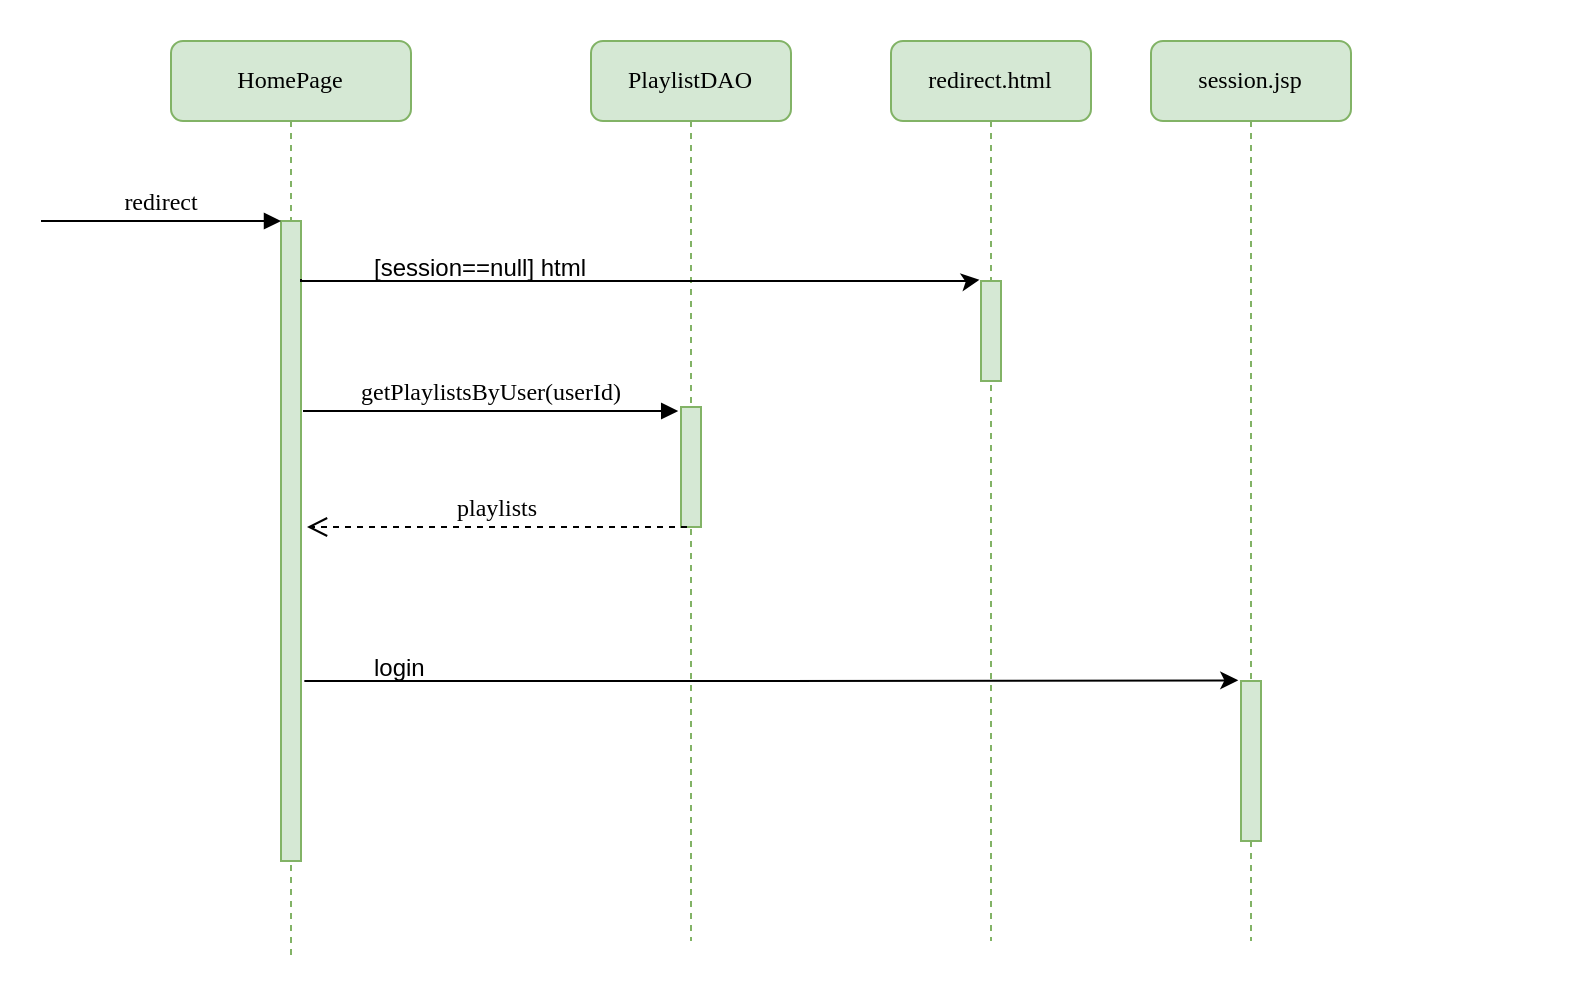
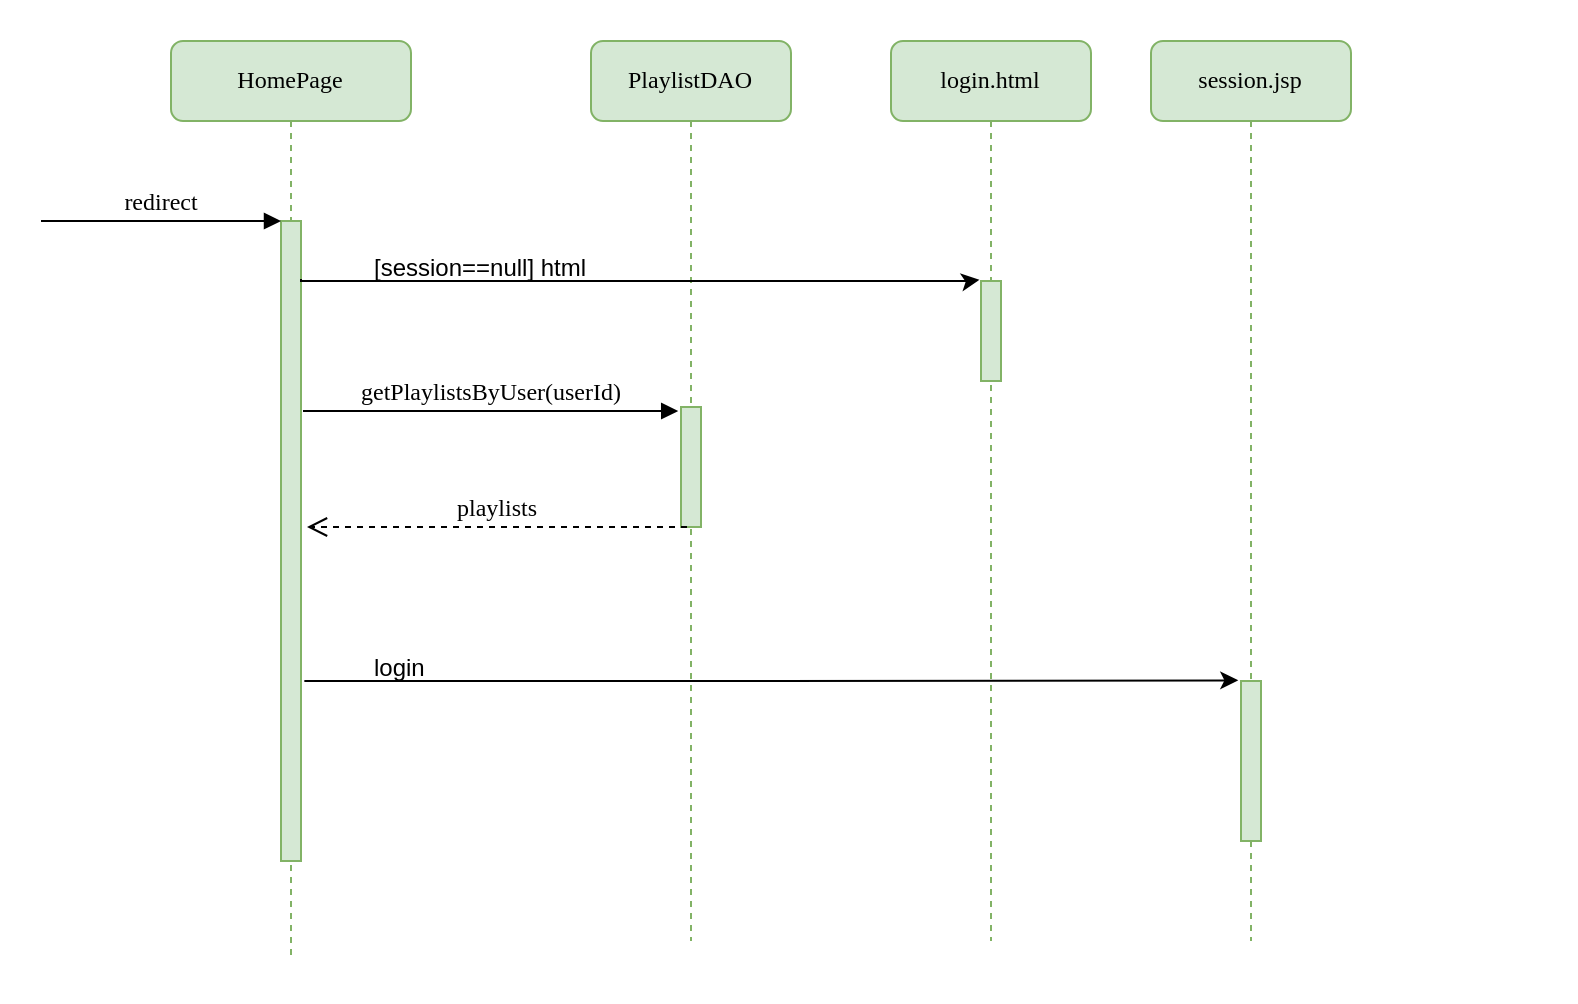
node "redirect.html": label "redirect.html" -> "login.html"
